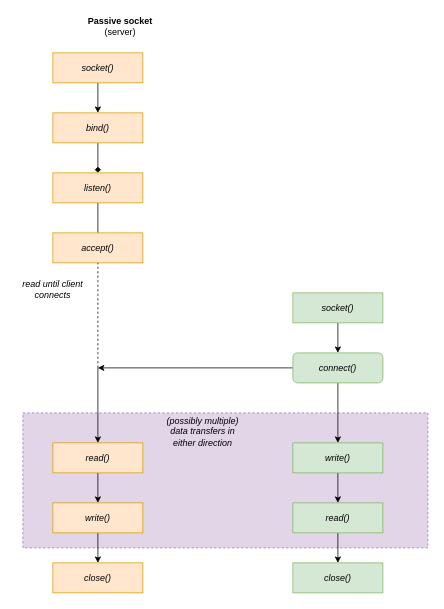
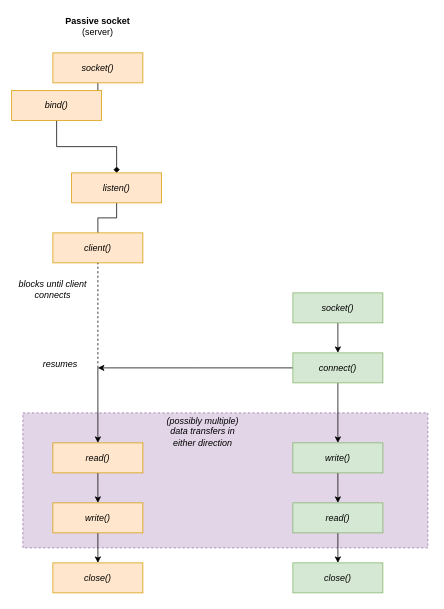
node "Passive socket (server)": moved (120, 27) -> (98, 27)
node "bind()": moved (98, 128) -> (57, 105)
node "listen()": moved (98, 188) -> (117, 188)
node "accept()": label "accept()" -> "client()"
node "read until client connects": label "read until client connects" -> "blocks until client connects"
node "resumes": added
node "connect()": shape rounded rectangle -> rectangle
